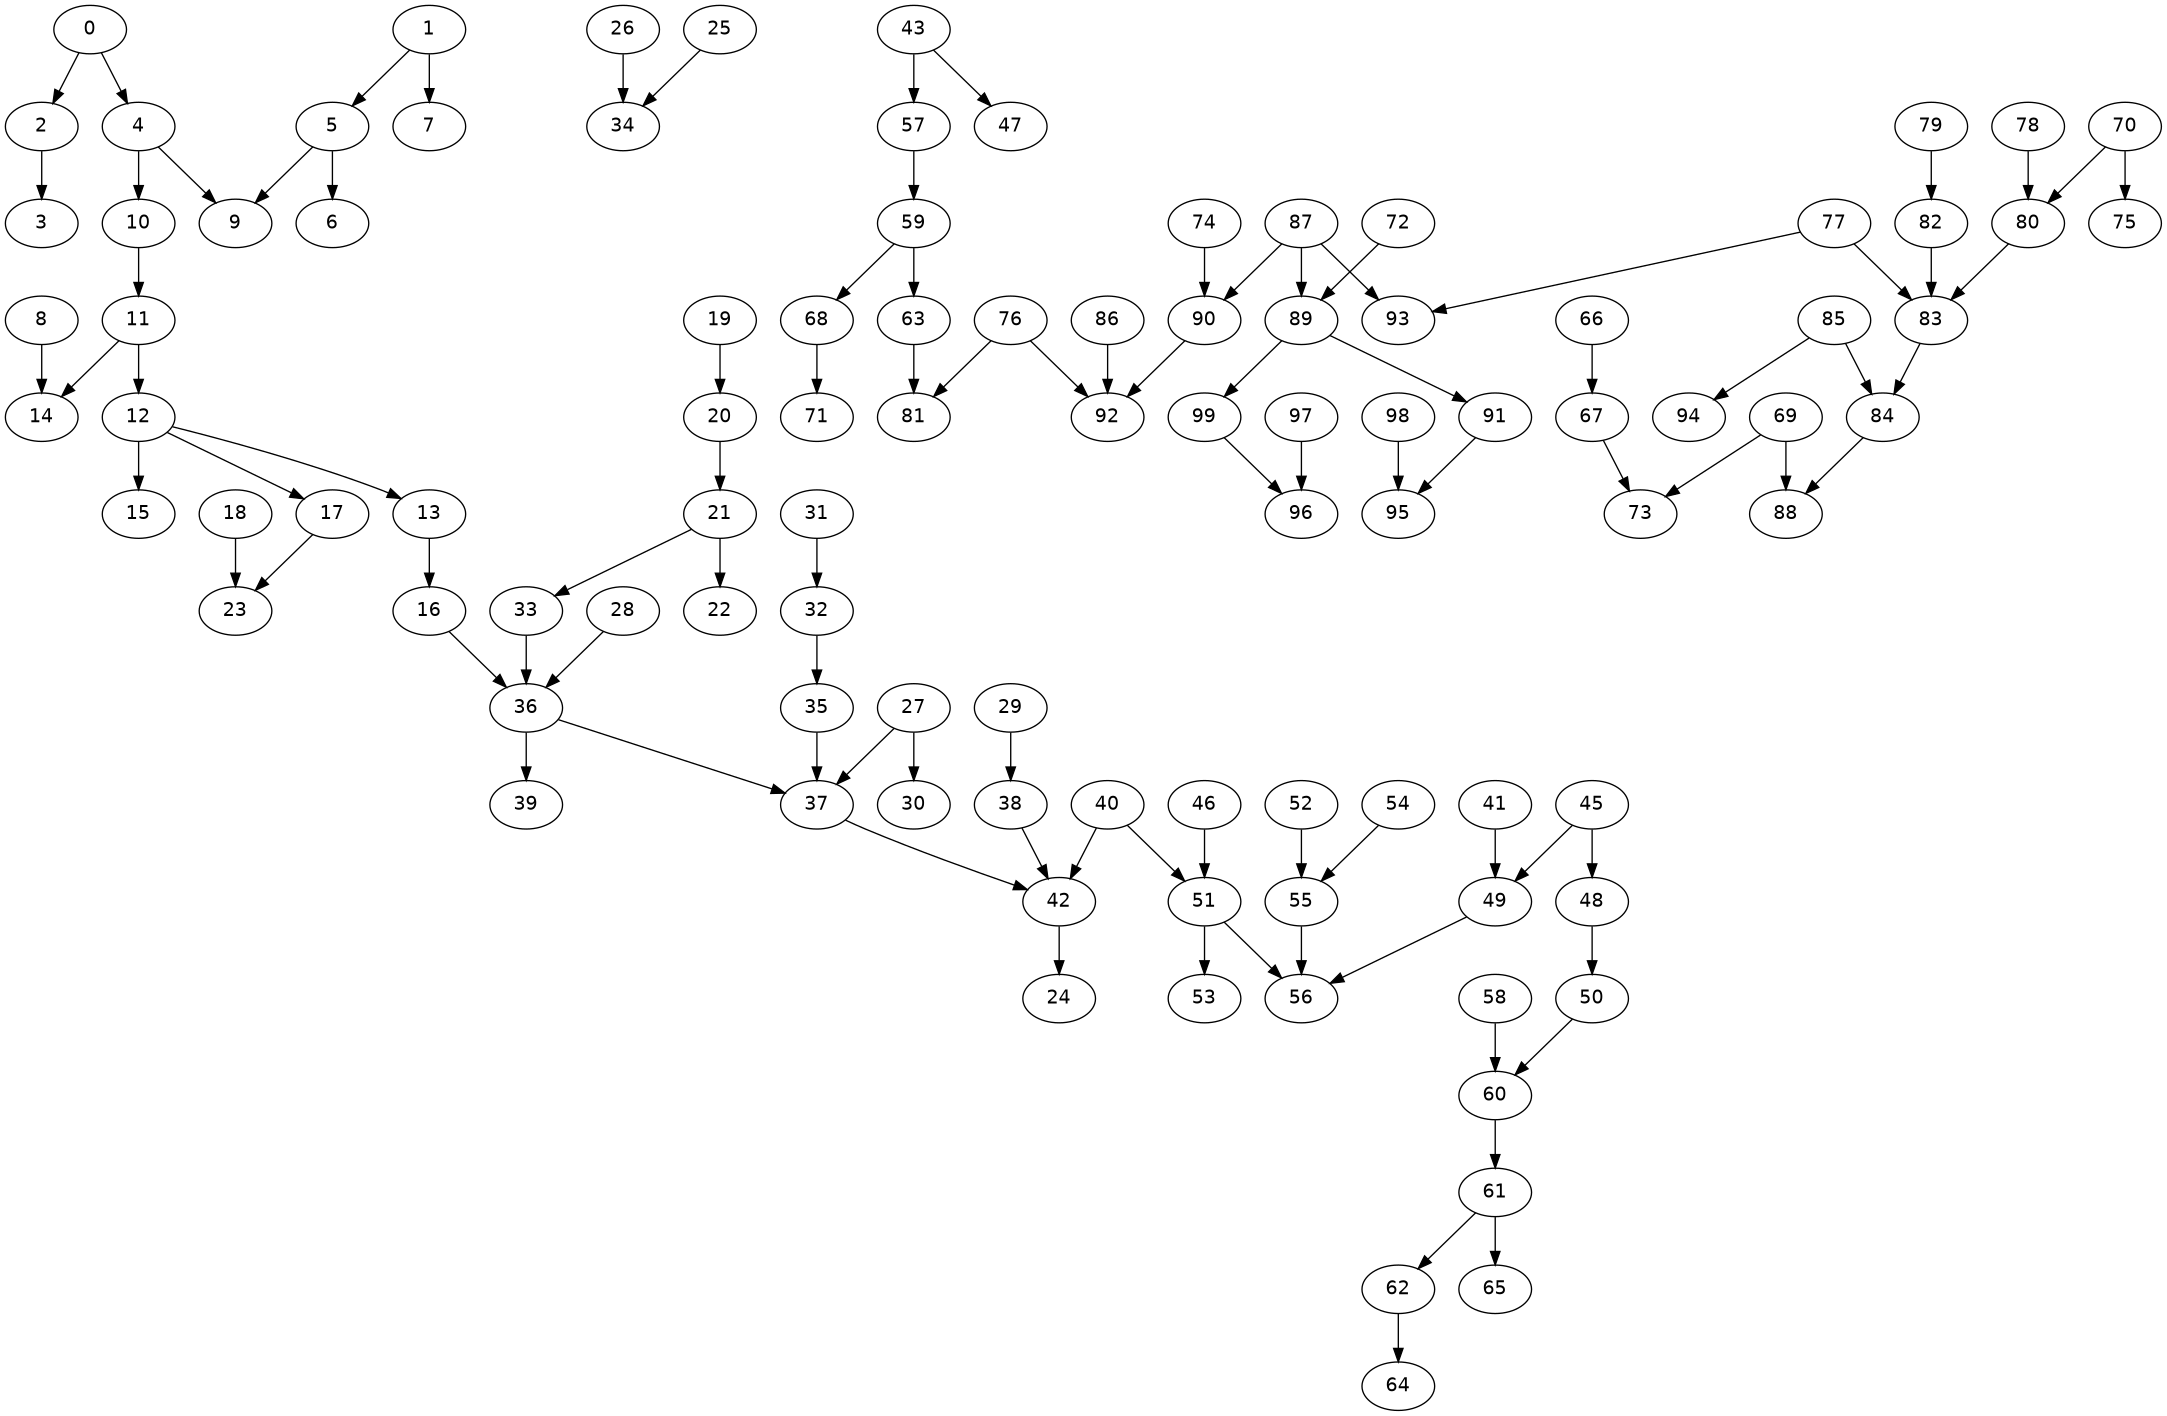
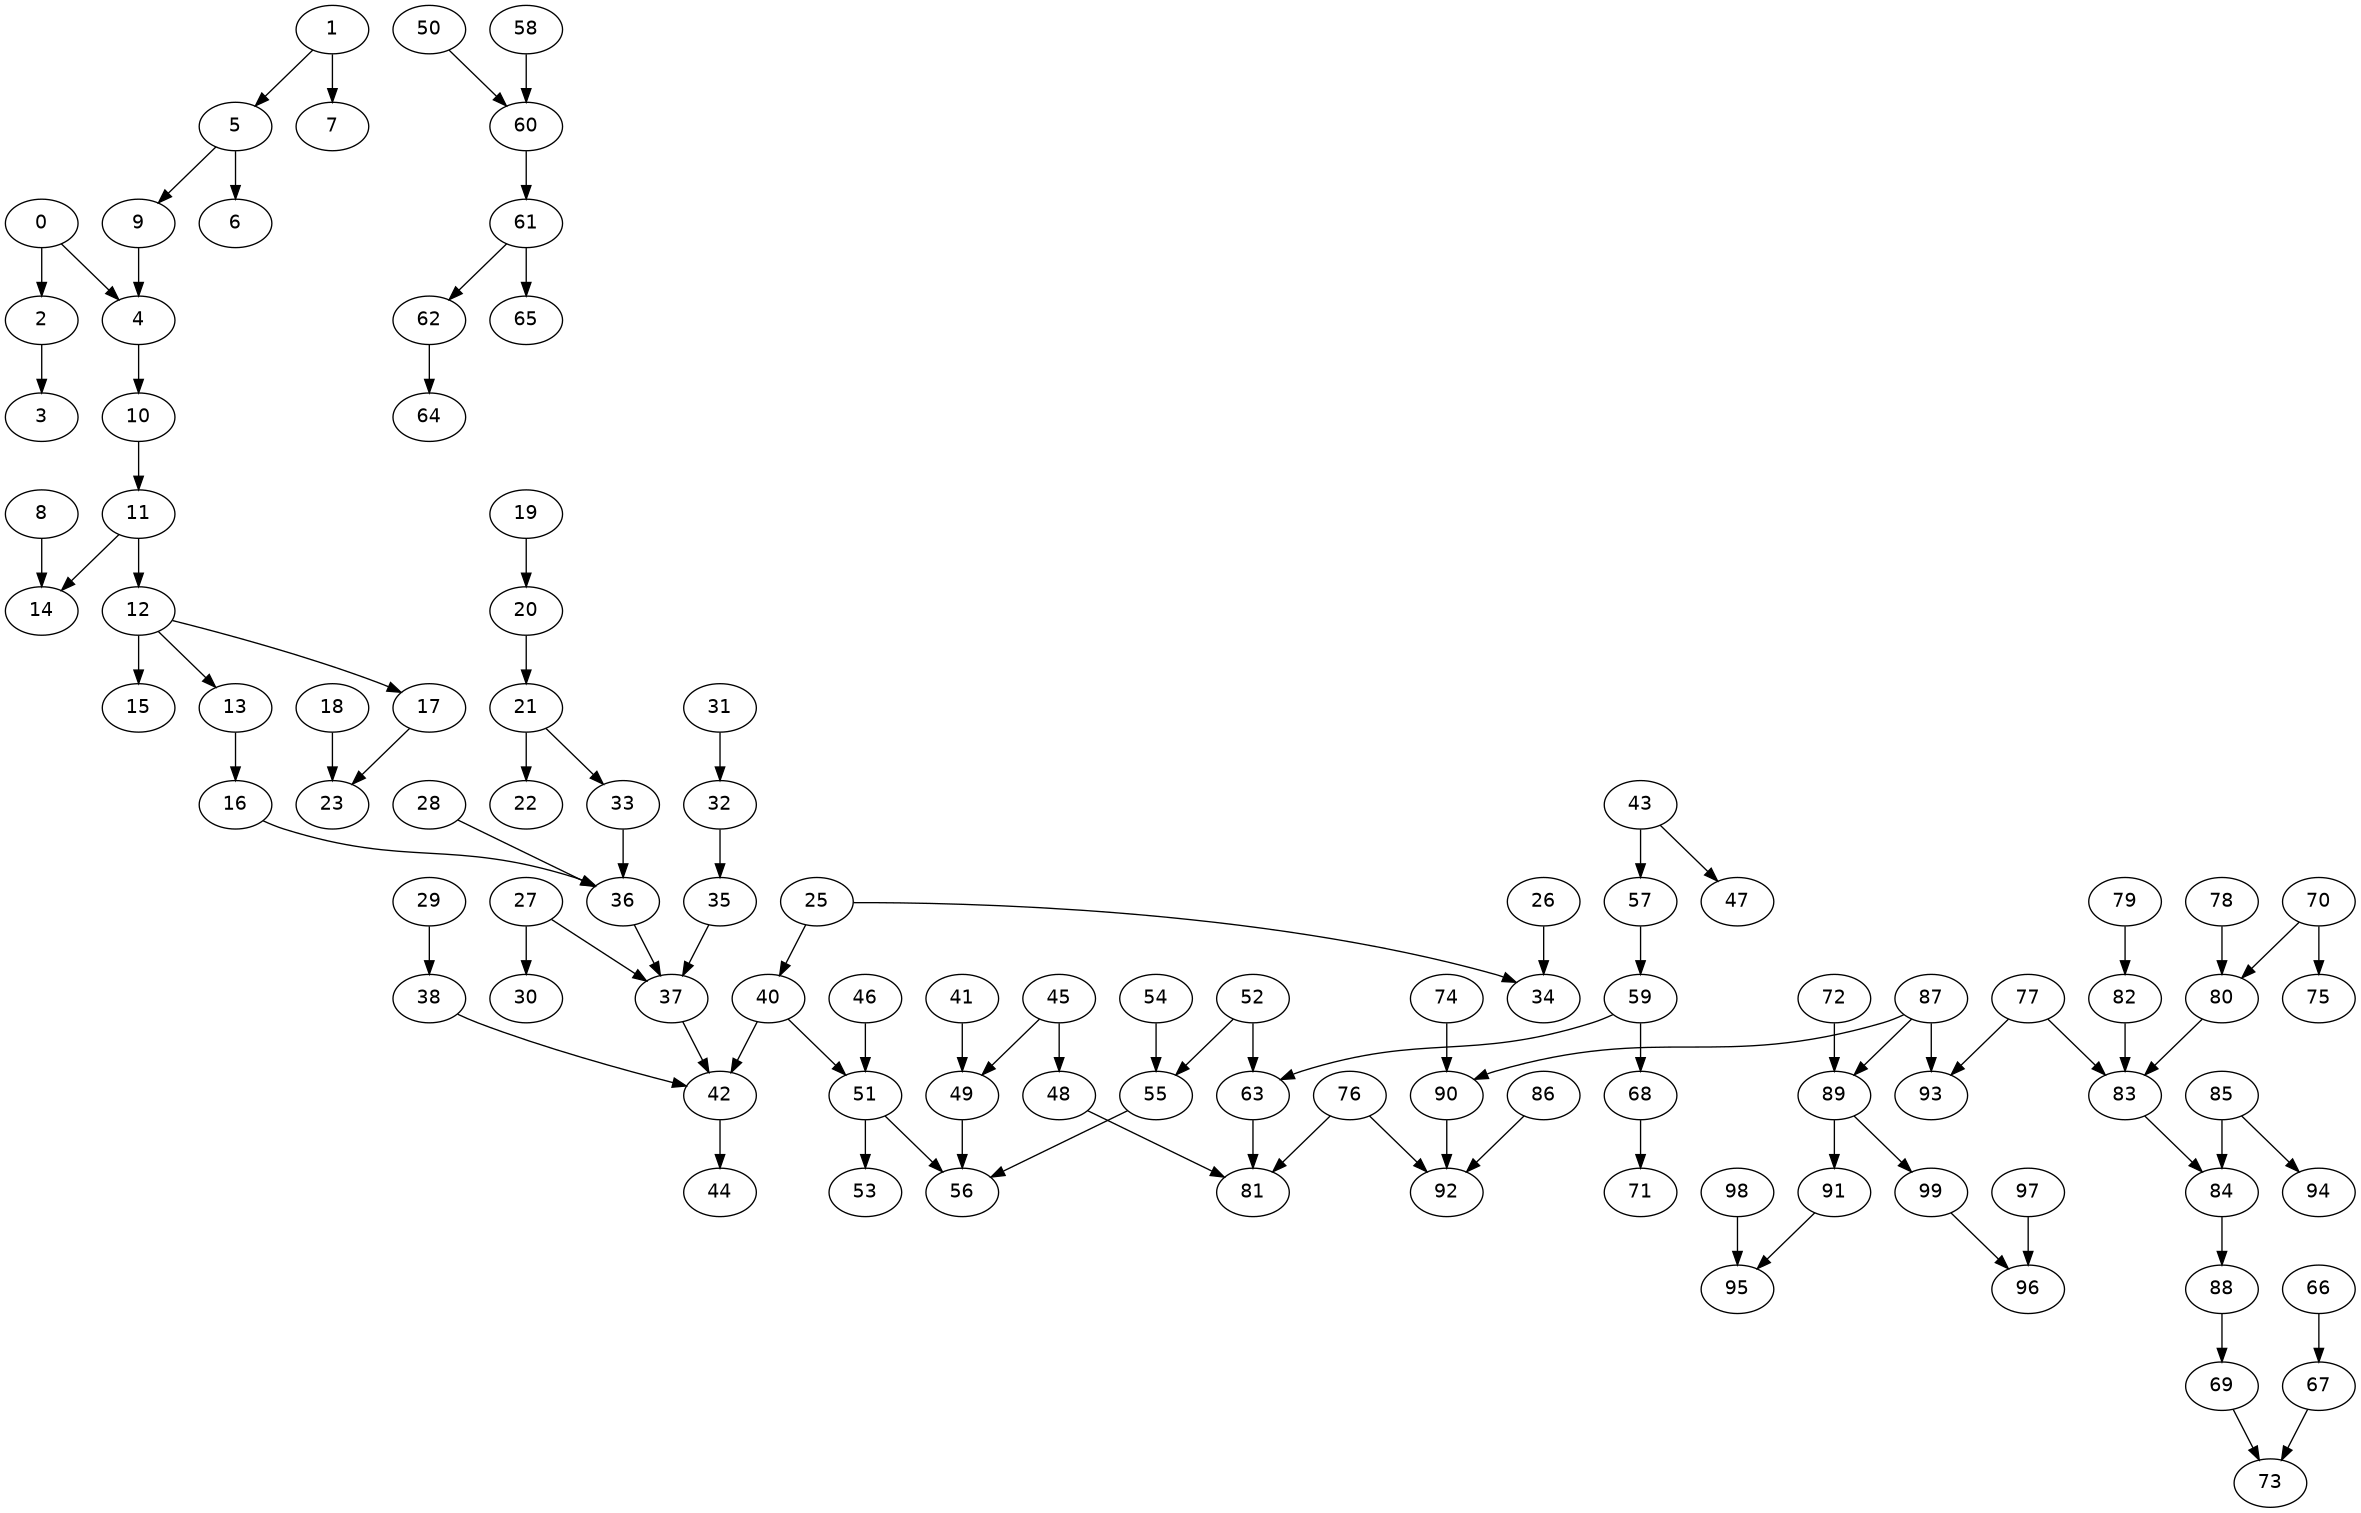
edge "4" -> "9": reversed
edge "69" -> "88": reversed
node "39": removed
edge "25" -> "40": added
edge "48" -> "50": now "48" -> "81"
node "24": label "24" -> "44"
edge "52" -> "63": added
